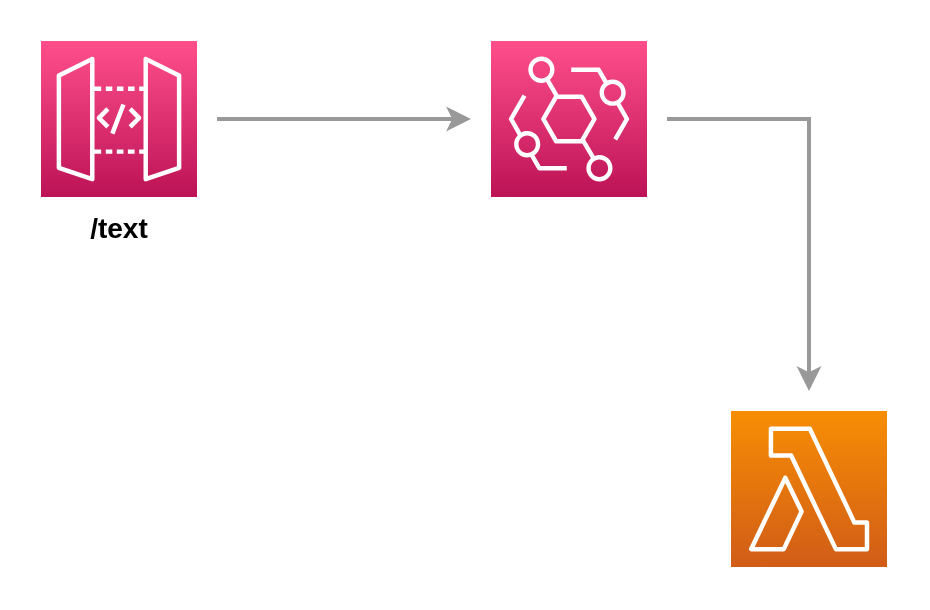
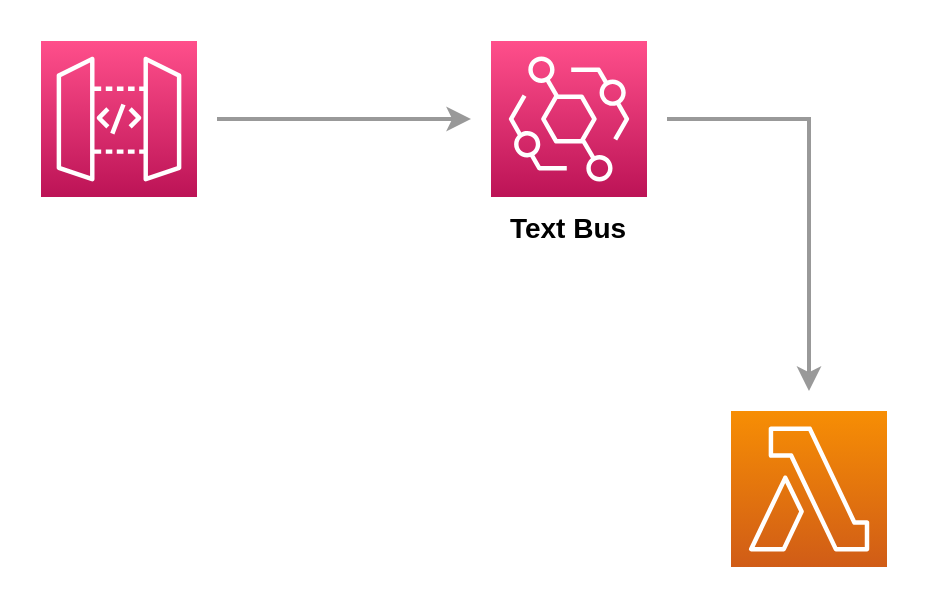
node "/text": removed
node "Text Bus": added
